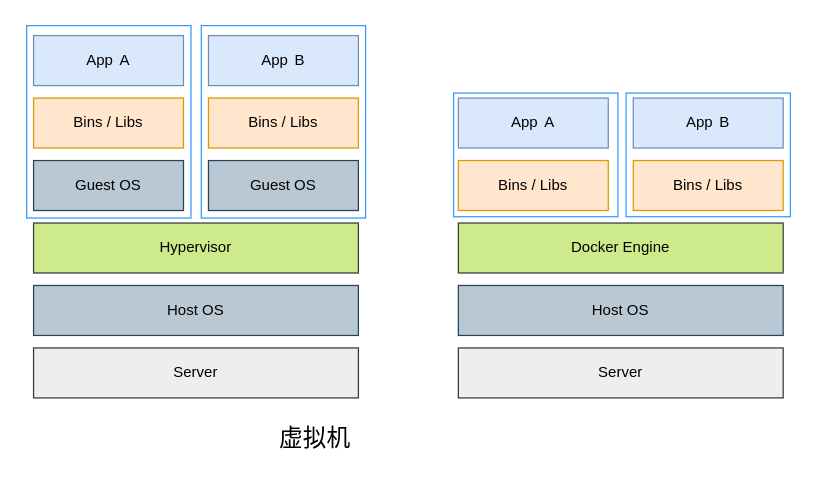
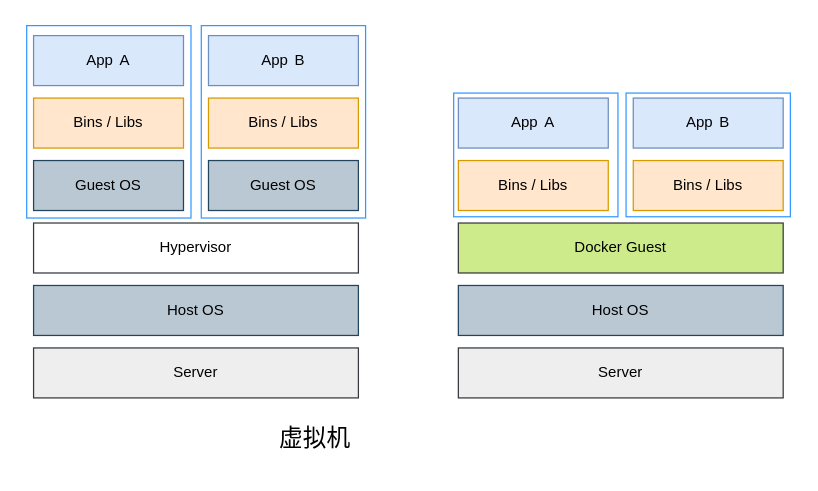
node "Hypervisor": fillcolor #cdeb8b -> #ffffff
node "Docker Engine": label "Docker Engine" -> "Docker Guest"
